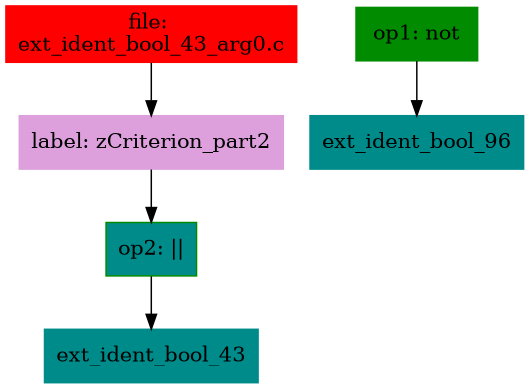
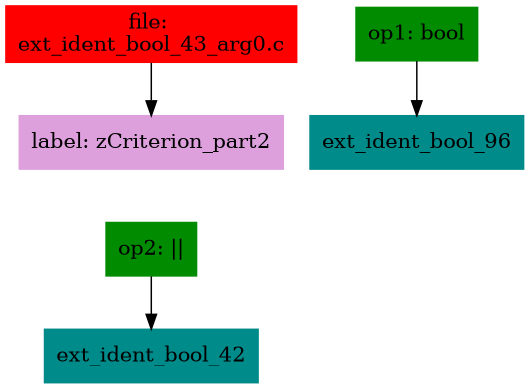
node "op1: not": label "op1: not" -> "op1: bool"
edge "label: zCriterion_part2" -> "op2: ||": removed
node "op2: ||": fillcolor cyan4 -> green4
node "ext_ident_bool_43": label "ext_ident_bool_43" -> "ext_ident_bool_42"
